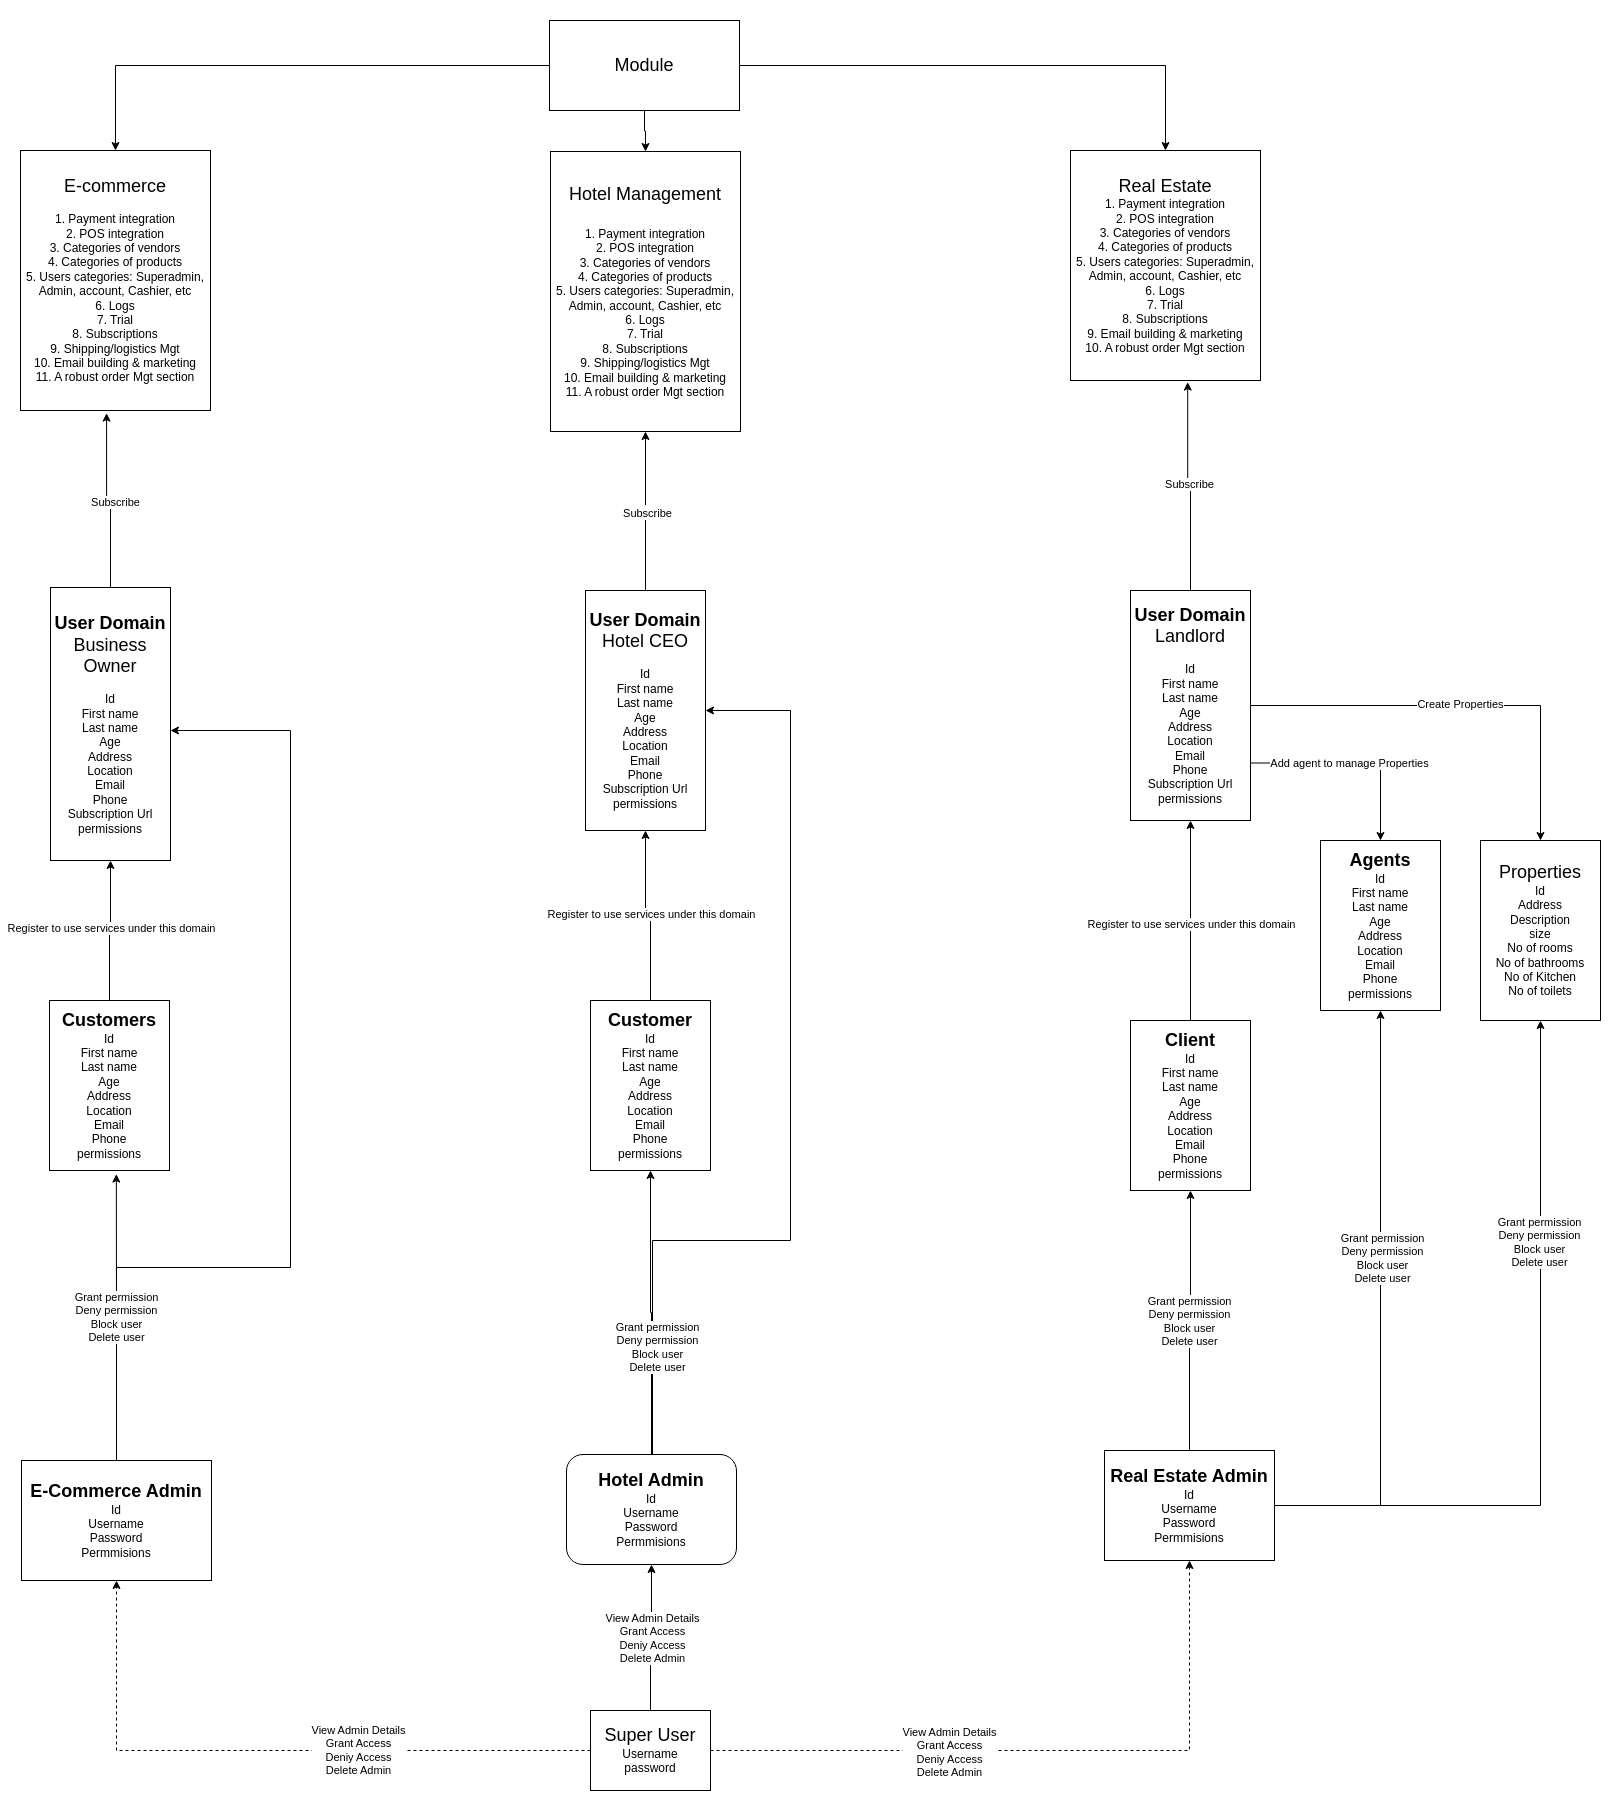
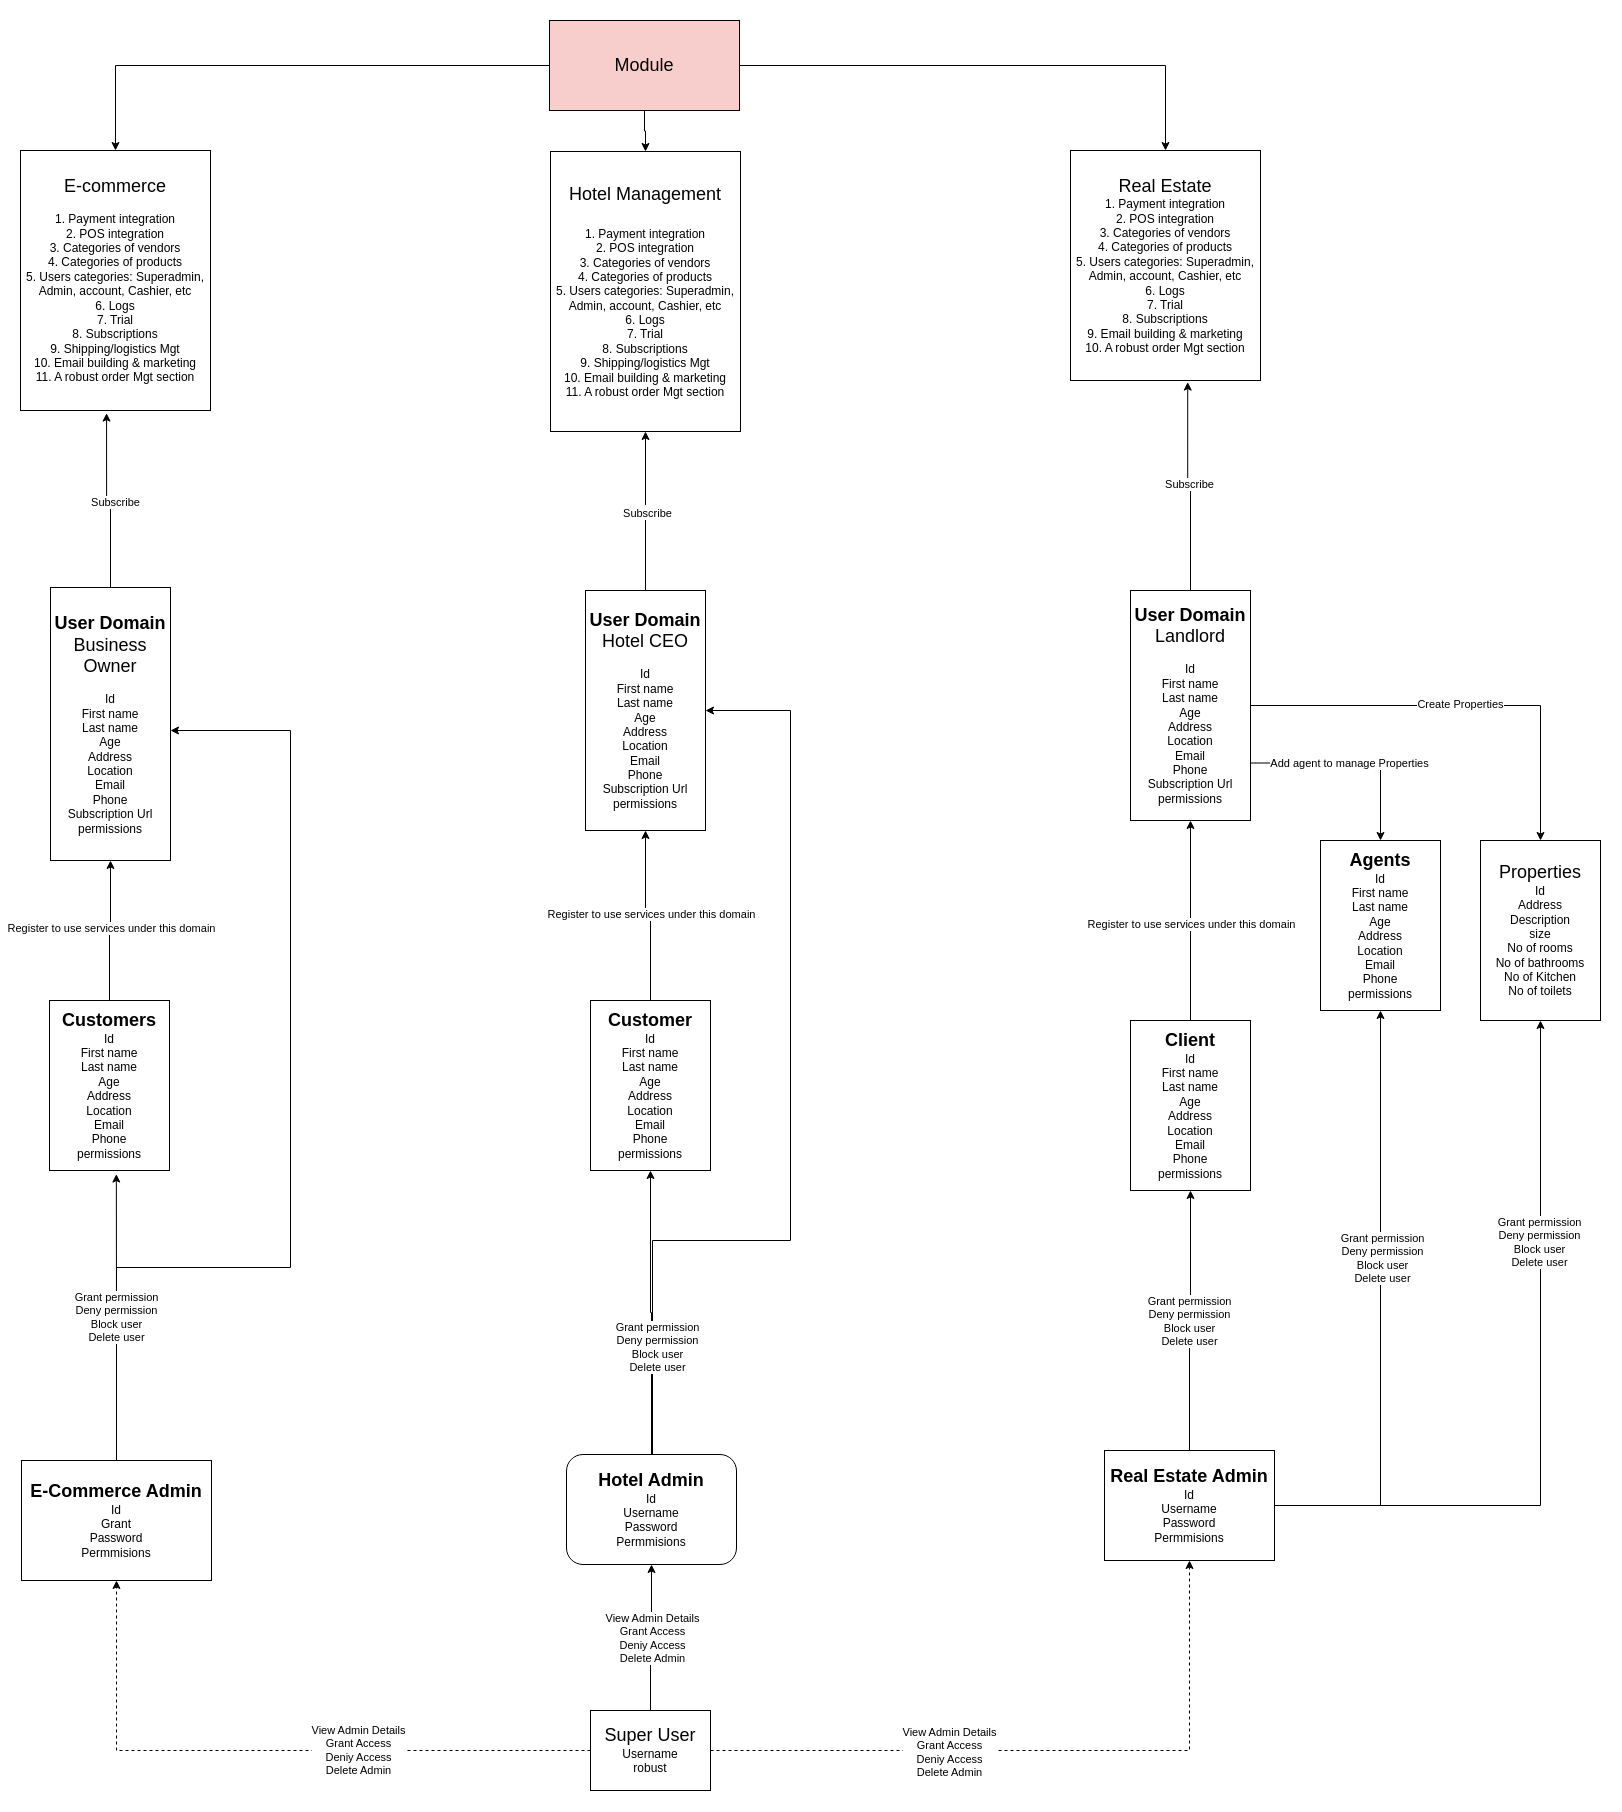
node "Module": fillcolor #ffffff -> #f8cecc
node "E-Commerce Admin Id Username Password Permmisions": label "E-Commerce Admin Id Username Password Permmisions" -> "E-Commerce Admin Id Grant Password Permmisions"
node "Super User Username password": label "Super User Username password" -> "Super User Username robust"
